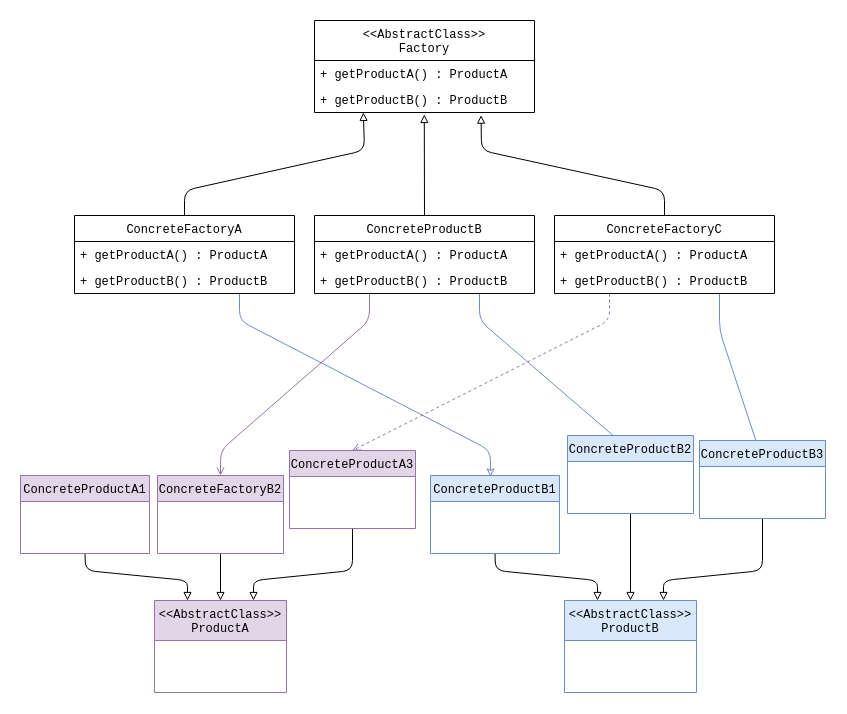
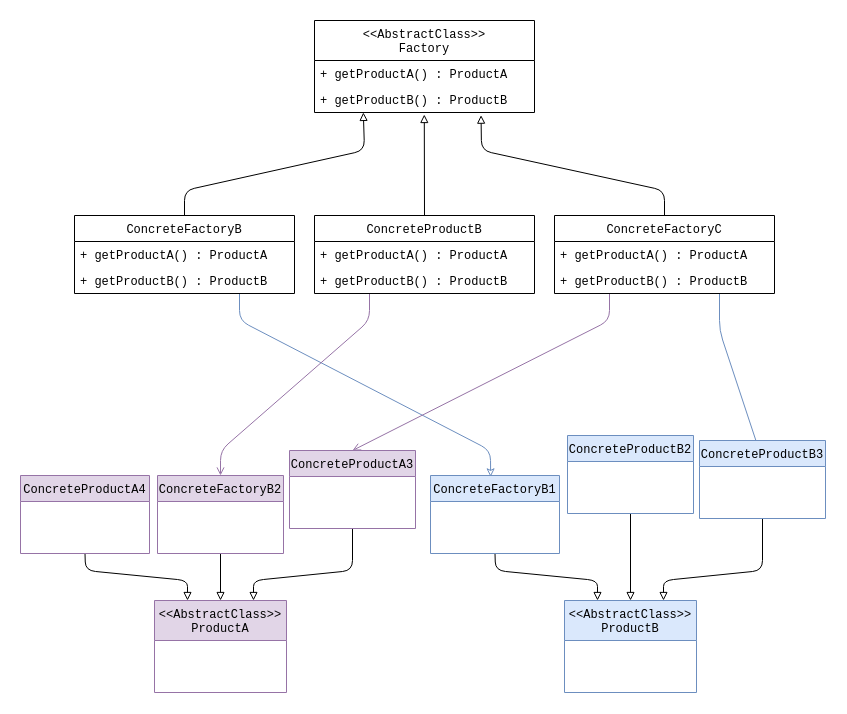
node "ConcreteFactoryA": label "ConcreteFactoryA" -> "ConcreteFactoryB"
edge "ConcreteProductB" -> "ConcreteProductB2": removed
edge "ConcreteFactoryC" -> "ConcreteProductA3": style dashed -> solid
node "ConcreteProductA1": label "ConcreteProductA1" -> "ConcreteProductA4"
node "ConcreteProductB1": label "ConcreteProductB1" -> "ConcreteFactoryB1"
